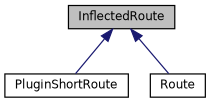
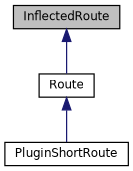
edge "PluginShortRoute" -> "InflectedRoute": now "PluginShortRoute" -> "Route"
